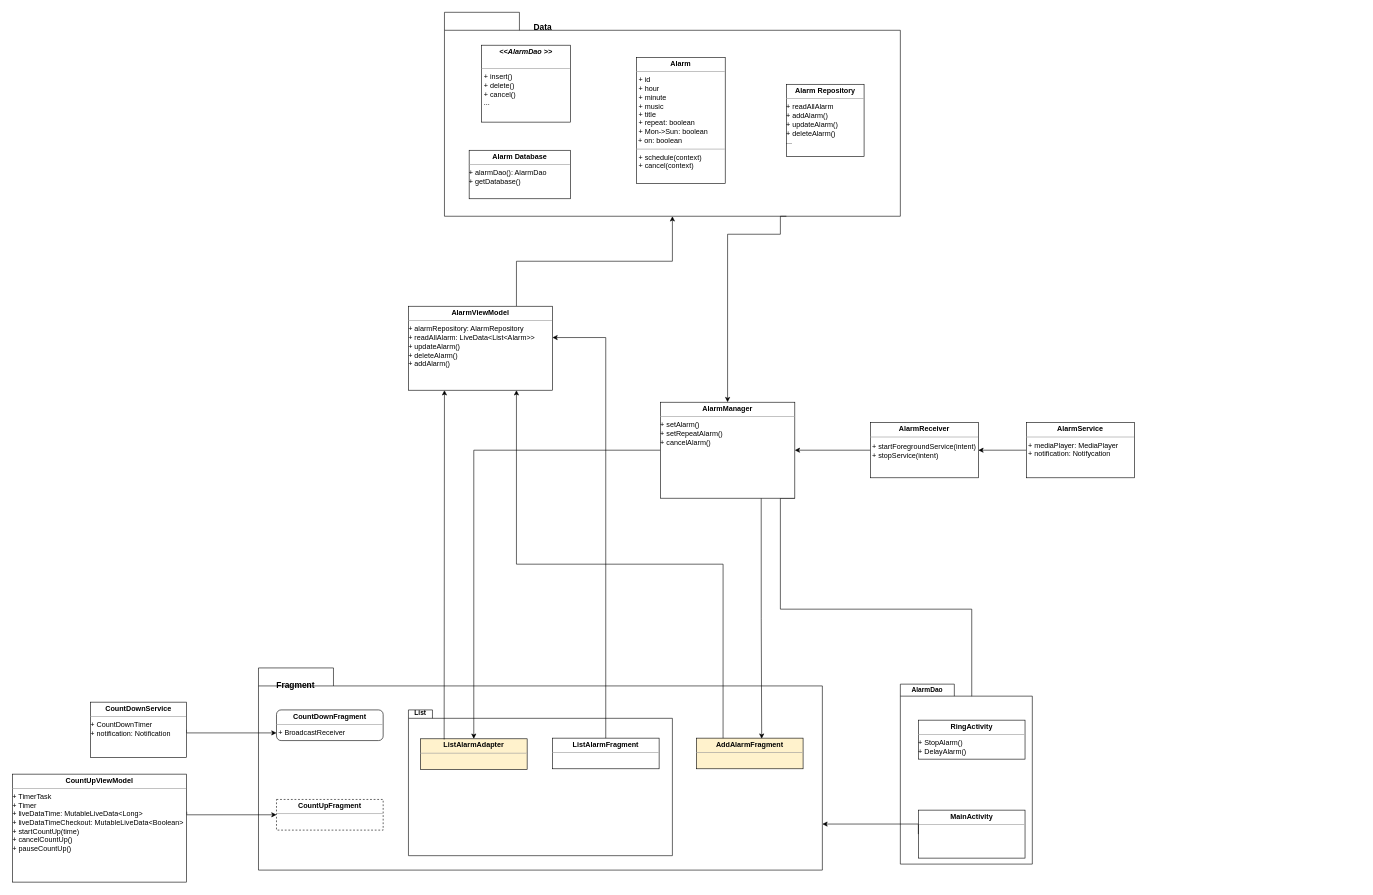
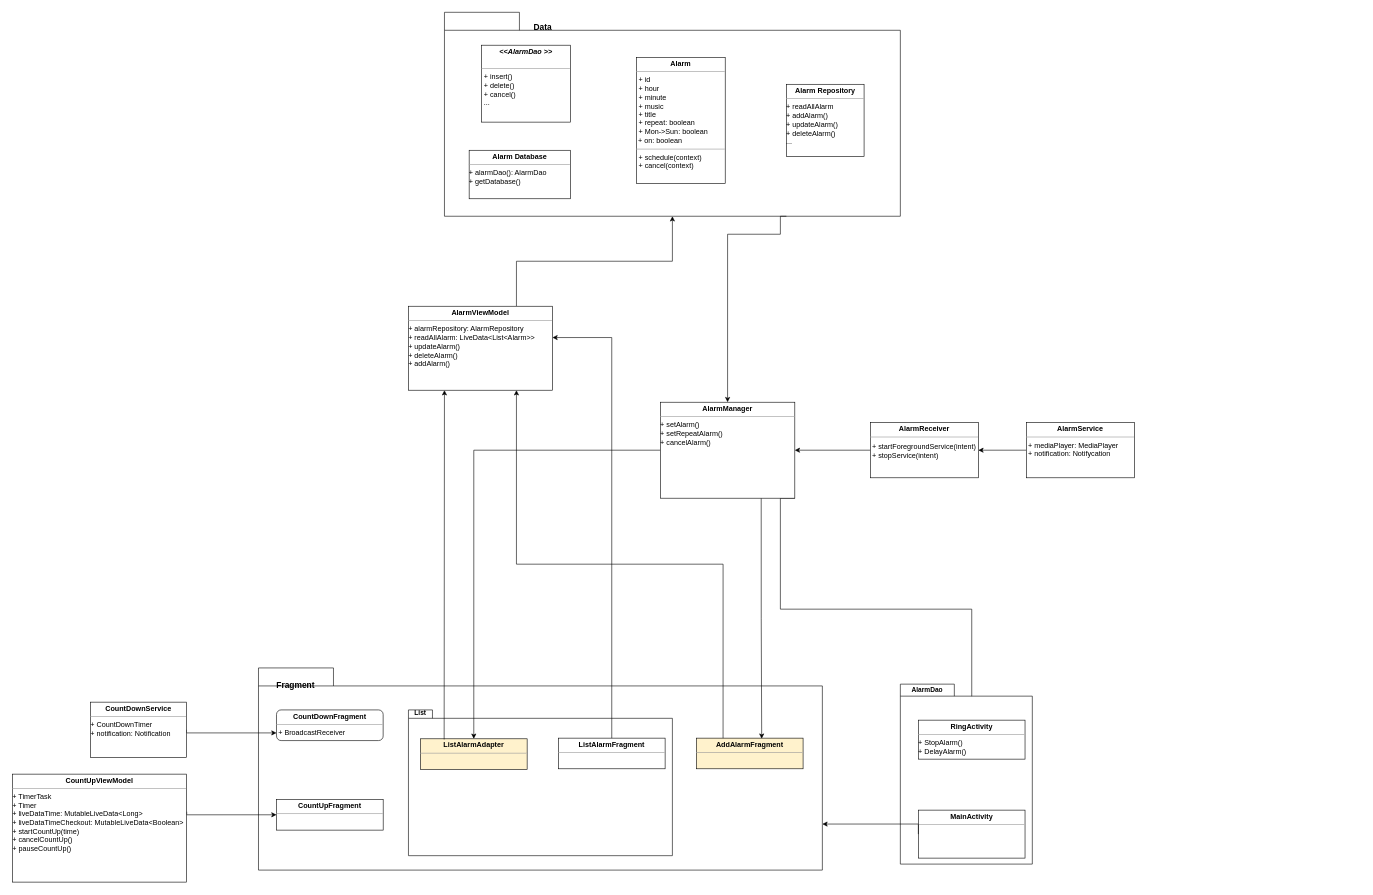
node "ListAlarmFragment": moved (606, 754) -> (612, 754)
node "CountUpFragment": style dashed -> solid
